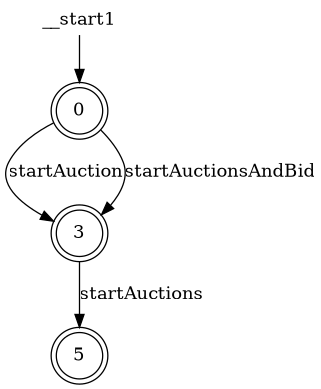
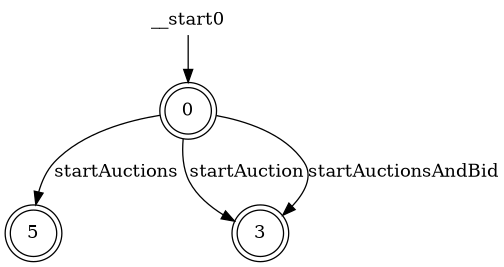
node "__start1": label "__start1" -> "__start0"
edge "3" -> "5": now "0" -> "5"
